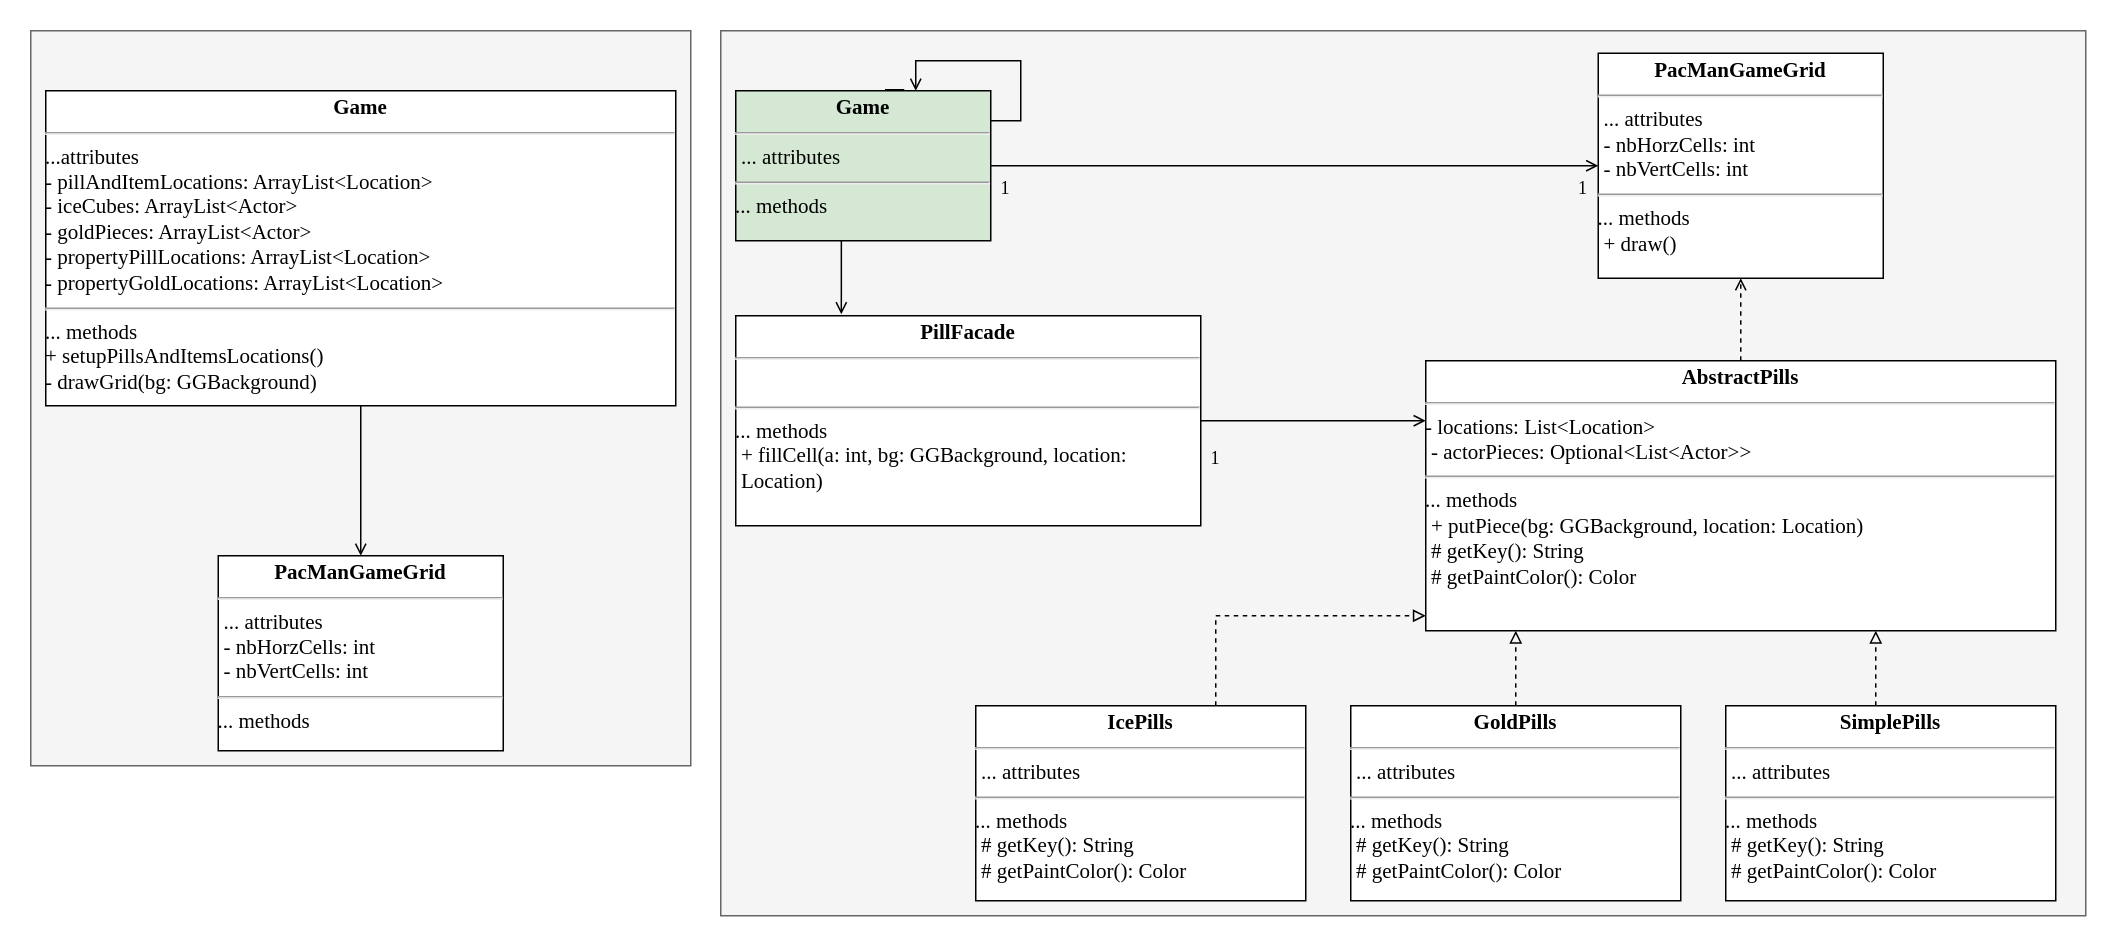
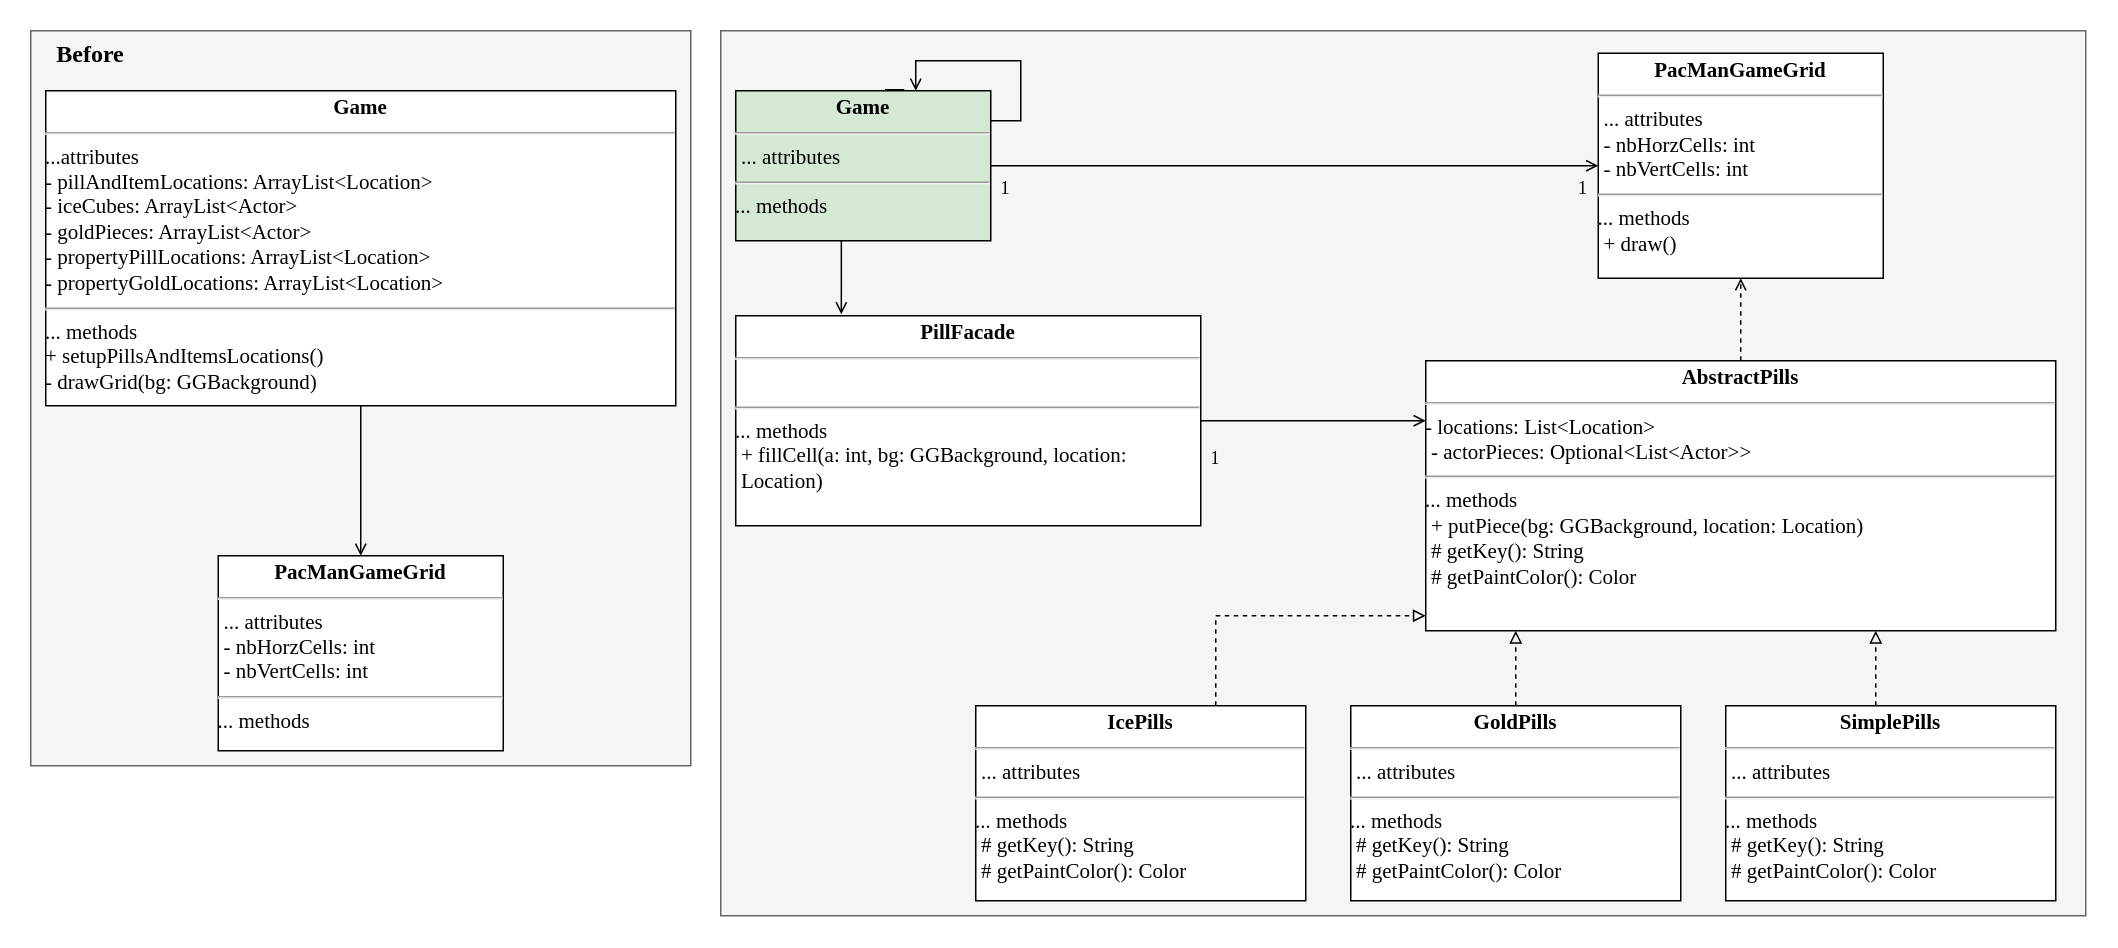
node "Before": added
